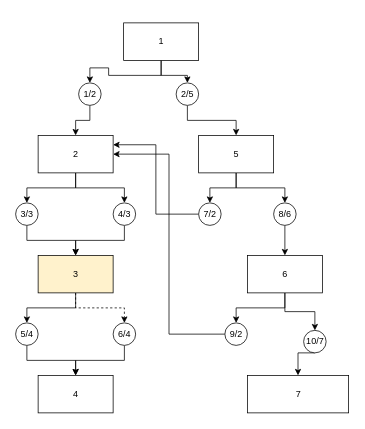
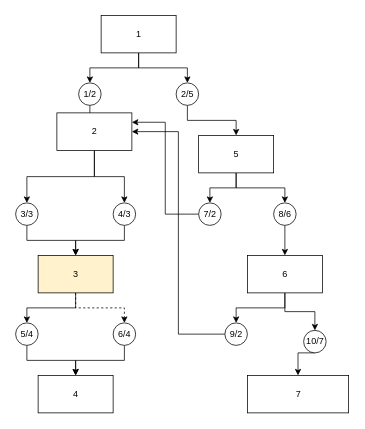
node "1": moved (161, 42) -> (138, 34)
node "2": moved (75, 154) -> (94, 132)
